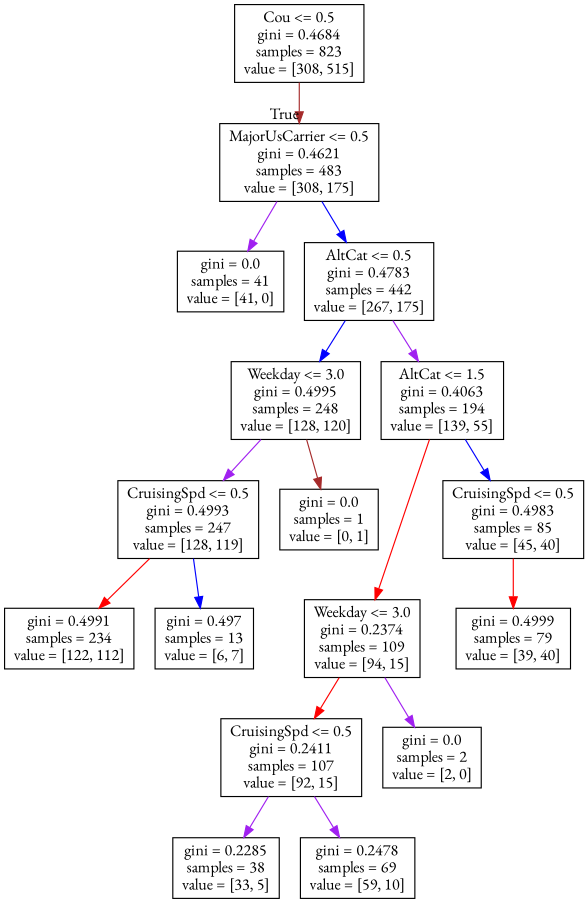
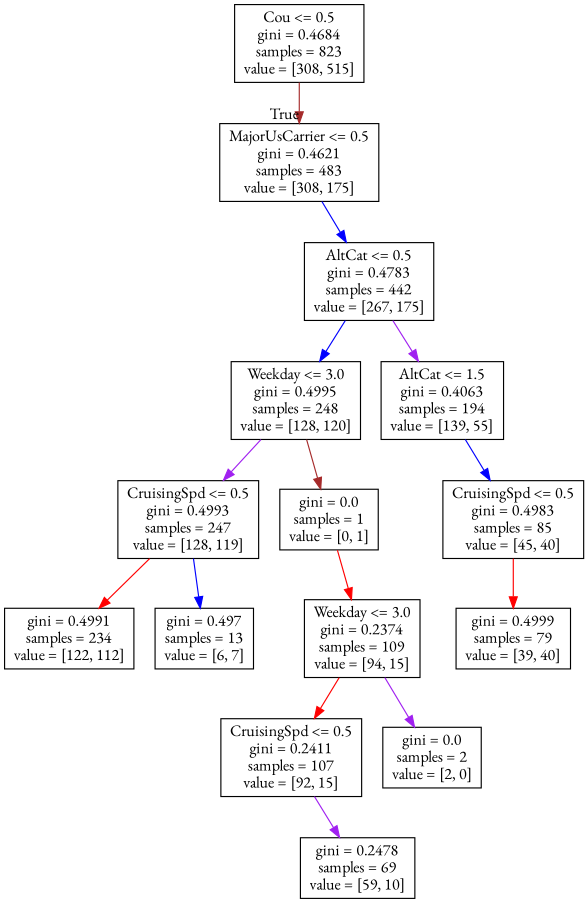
node "gini = 0.0 samples = 41 value = [41, 0]": removed
edge "AltCat <= 1.5 gini = 0.4063 samples = 194 value = [139, 55]" -> "Weekday <= 3.0 gini = 0.2374 samples = 109 value = [94, 15]": now "gini = 0.0 samples = 1 value = [0, 1]" -> "Weekday <= 3.0 gini = 0.2374 samples = 109 value = [94, 15]"
node "gini = 0.2285 samples = 38 value = [33, 5]": removed
